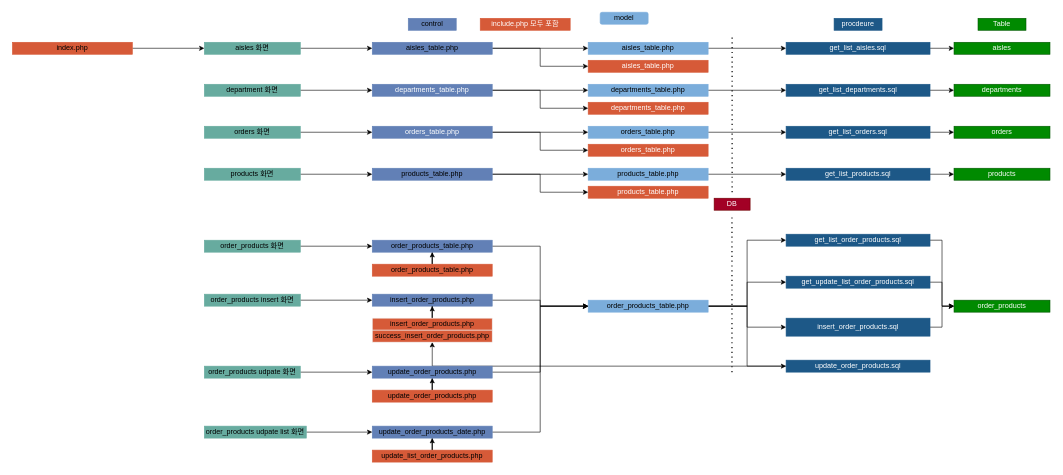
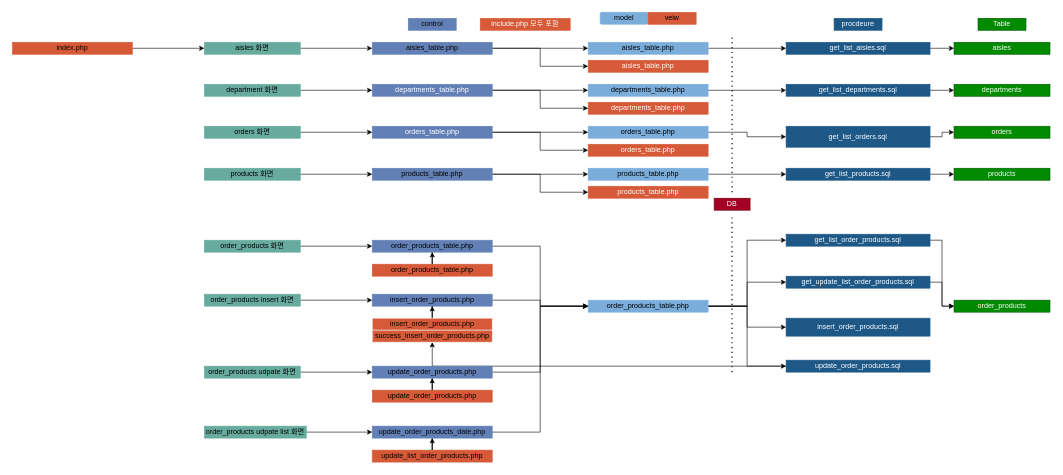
node "veiw": added
node "get_list_orders.sql": size 144x12 -> 144x21
edge "insert_order_products.sql" -> "order_products": removed
